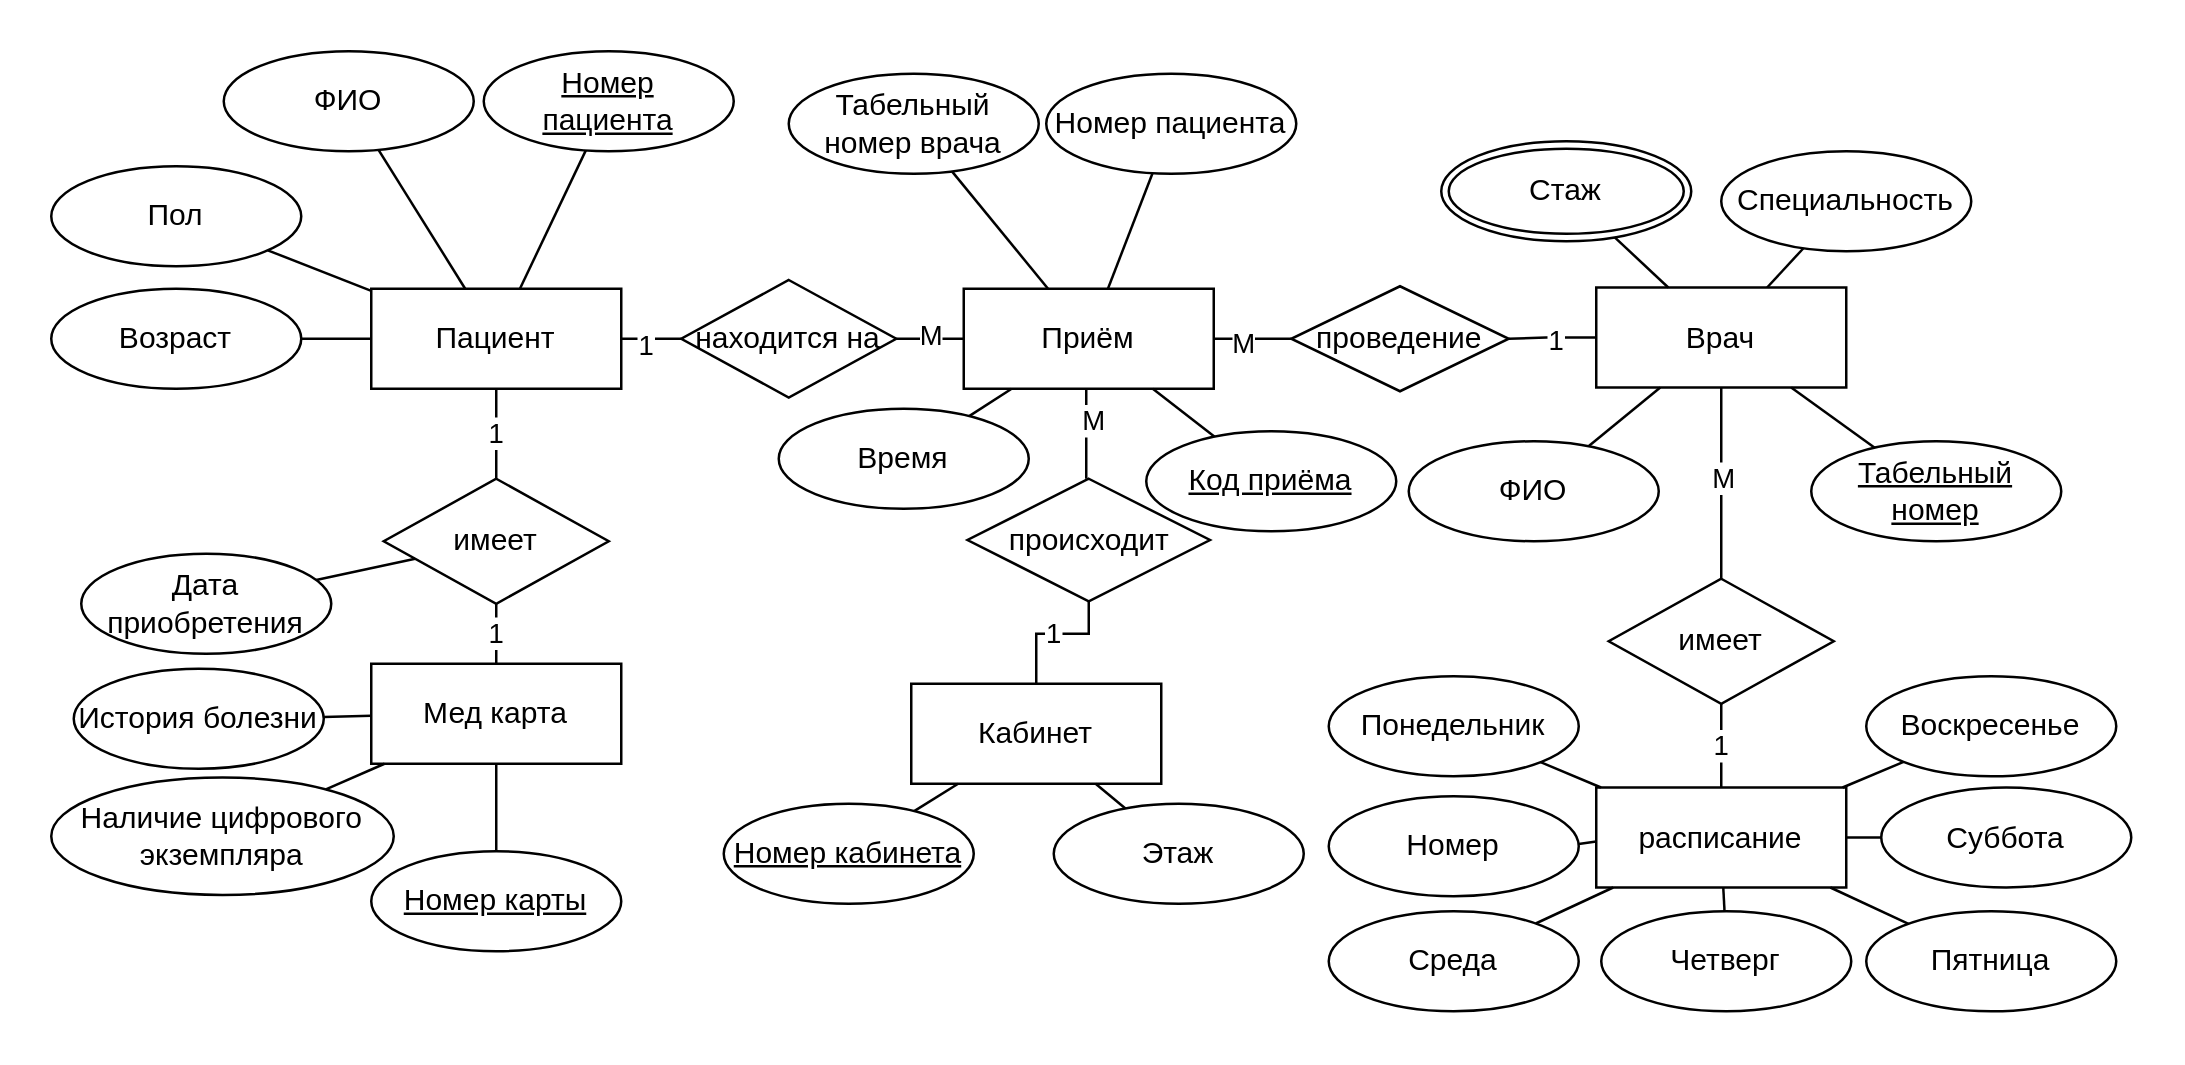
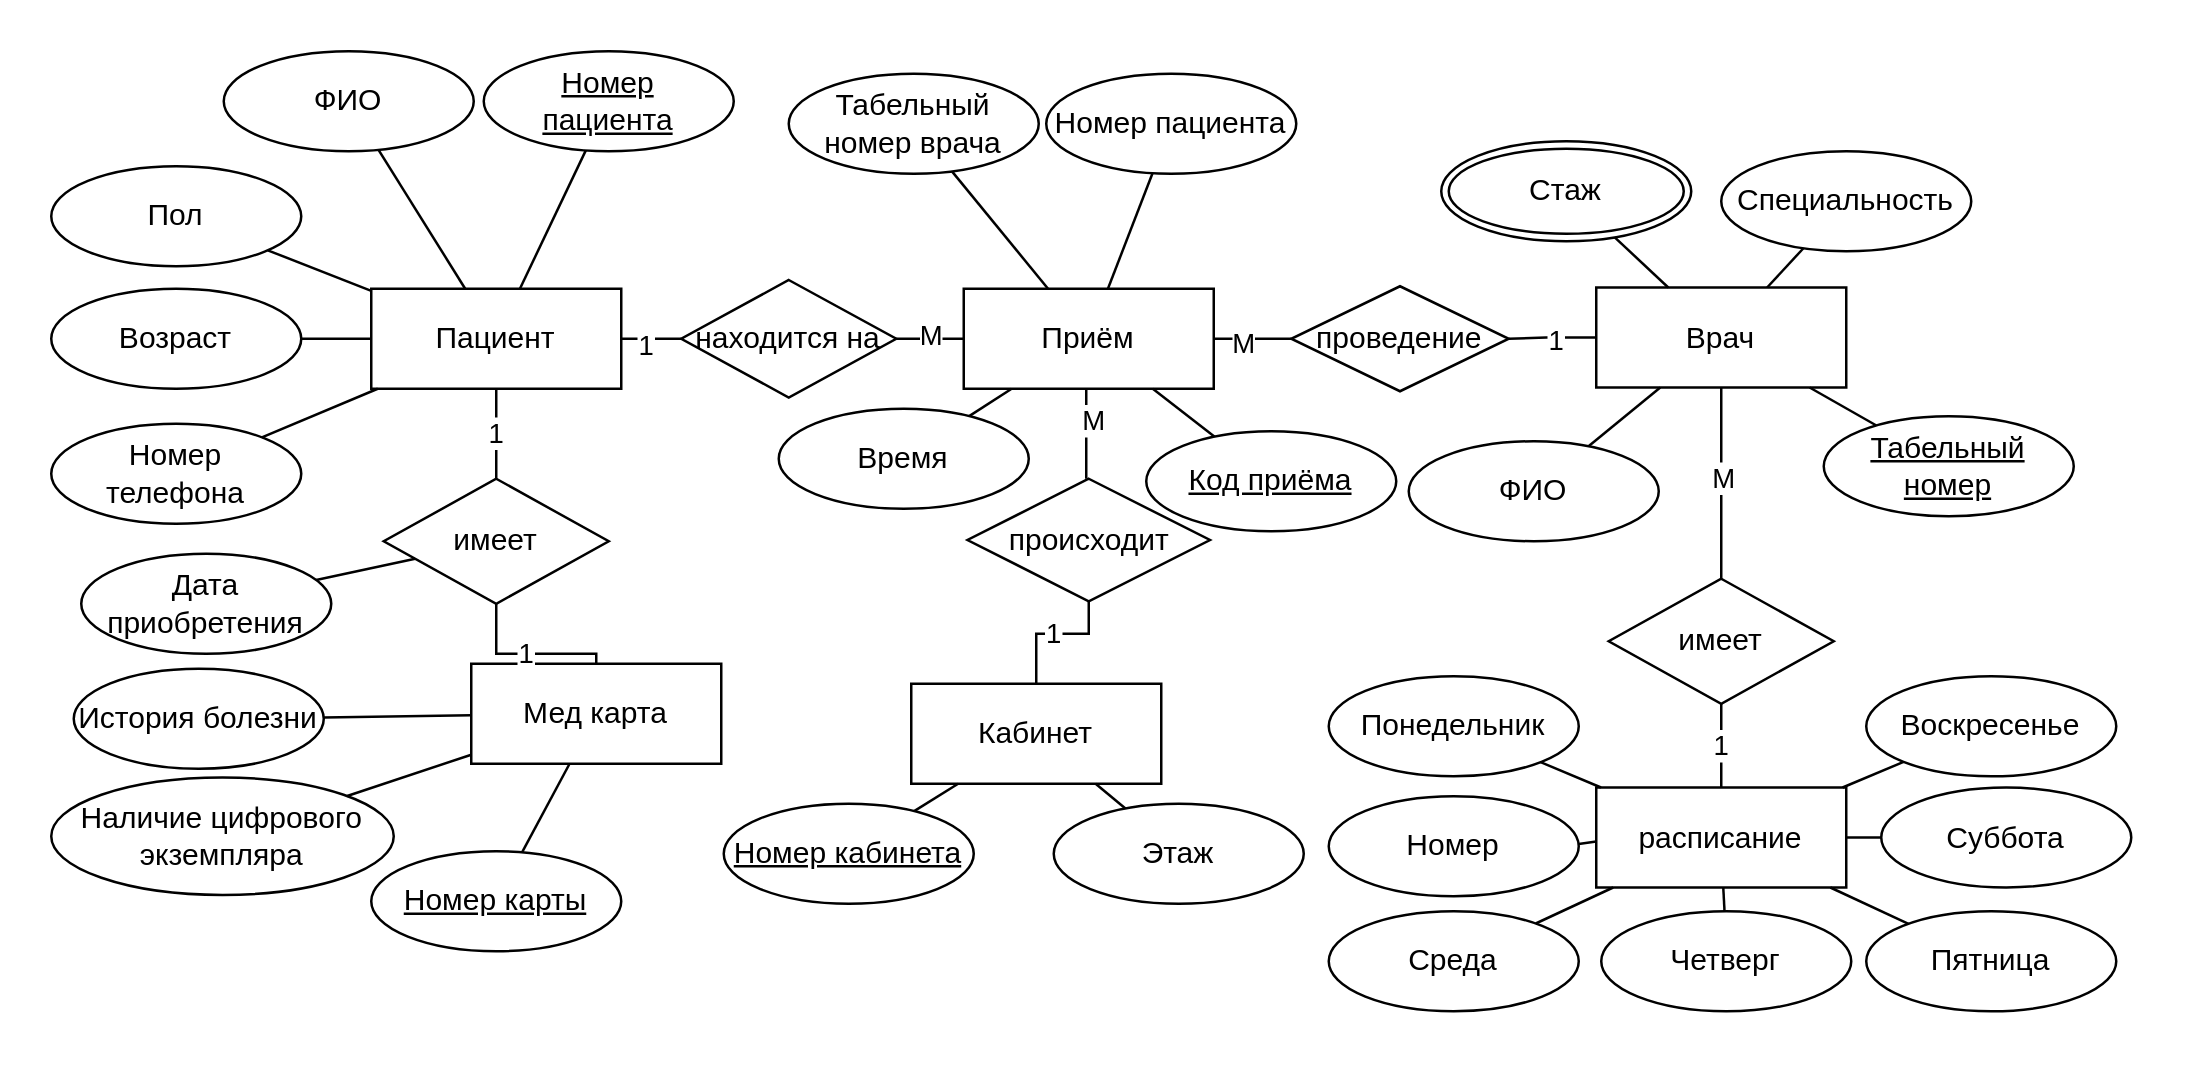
edge "Пациент" -- "Номер телефона": added
node "Номер телефона": added
node "Табельный номер": moved (1936, 491) -> (1949, 466)
node "Мед карта": moved (496, 714) -> (596, 714)
